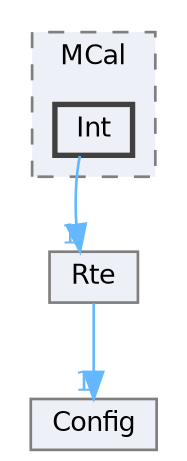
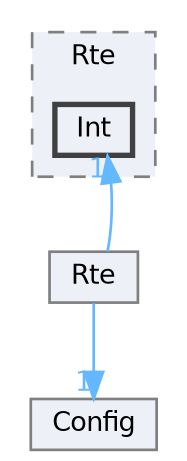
cluster "MCal": label "MCal" -> "Rte"
edge "Int" -> "Rte": reversed
